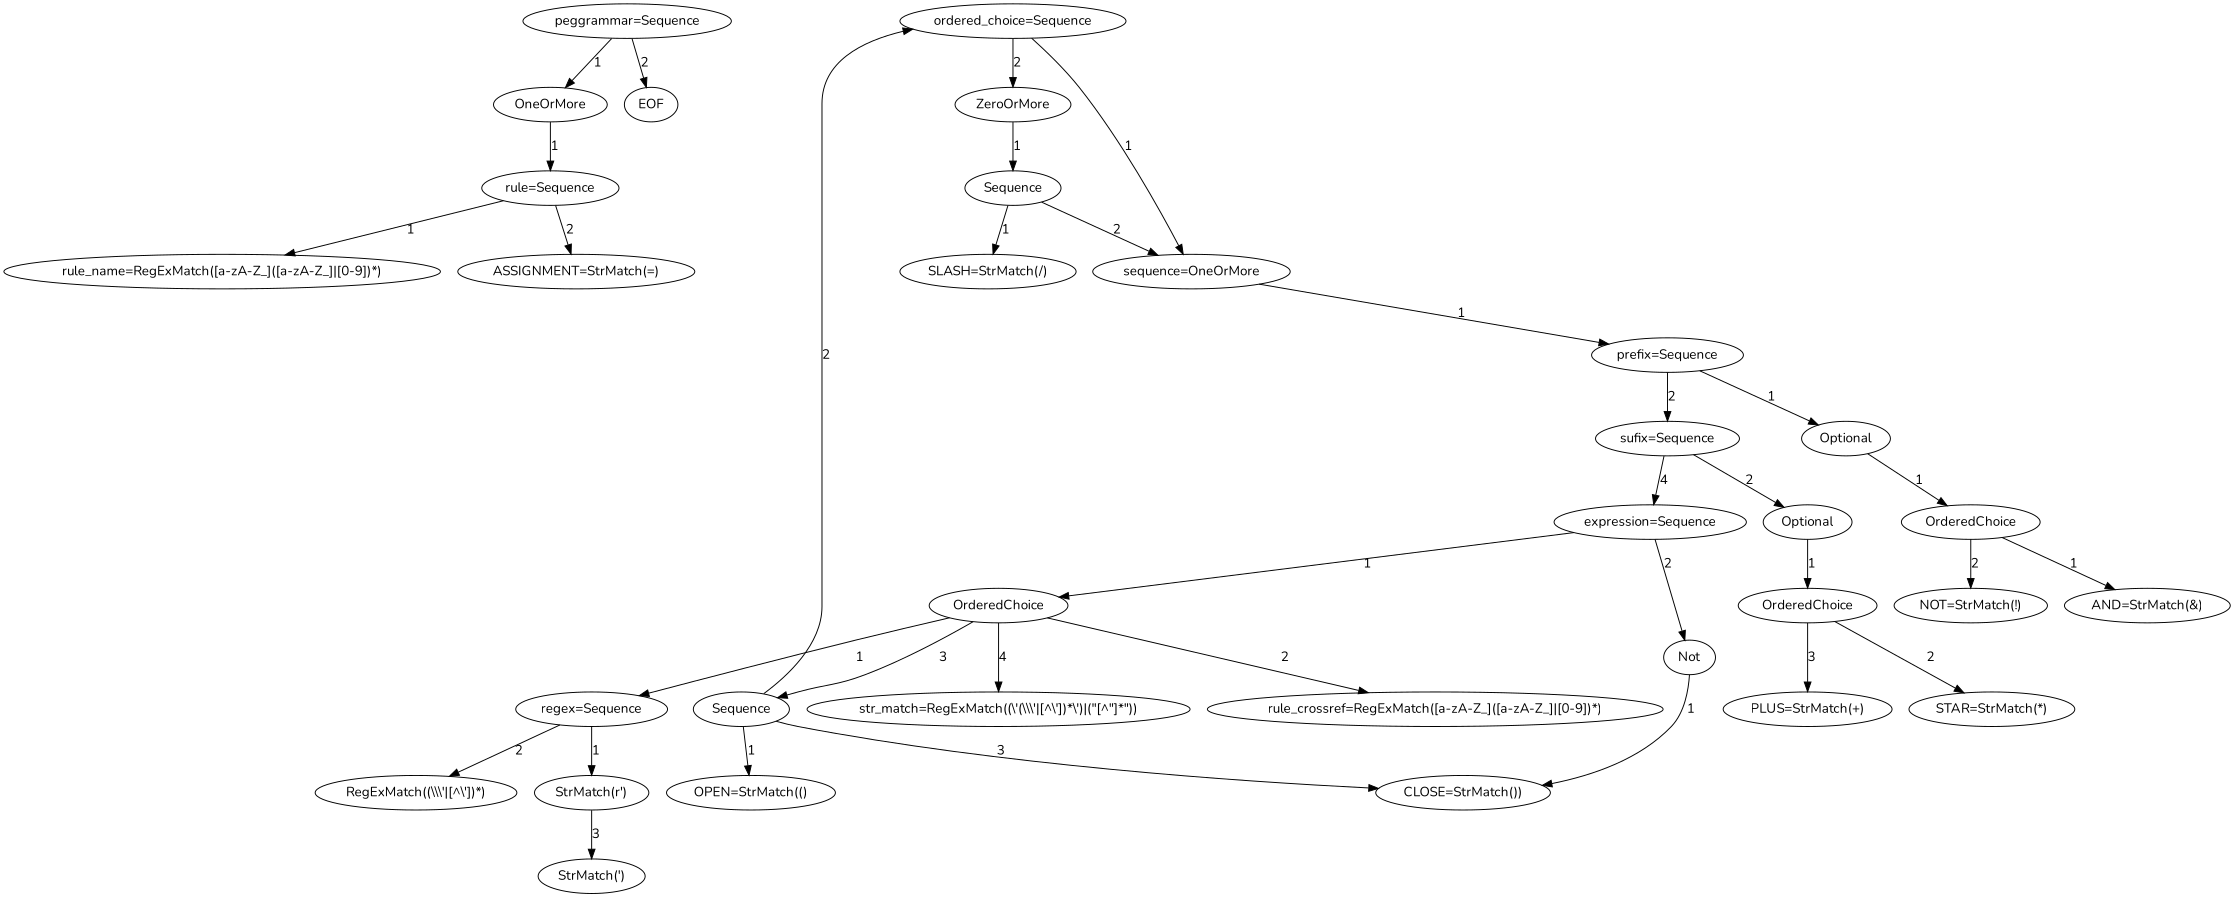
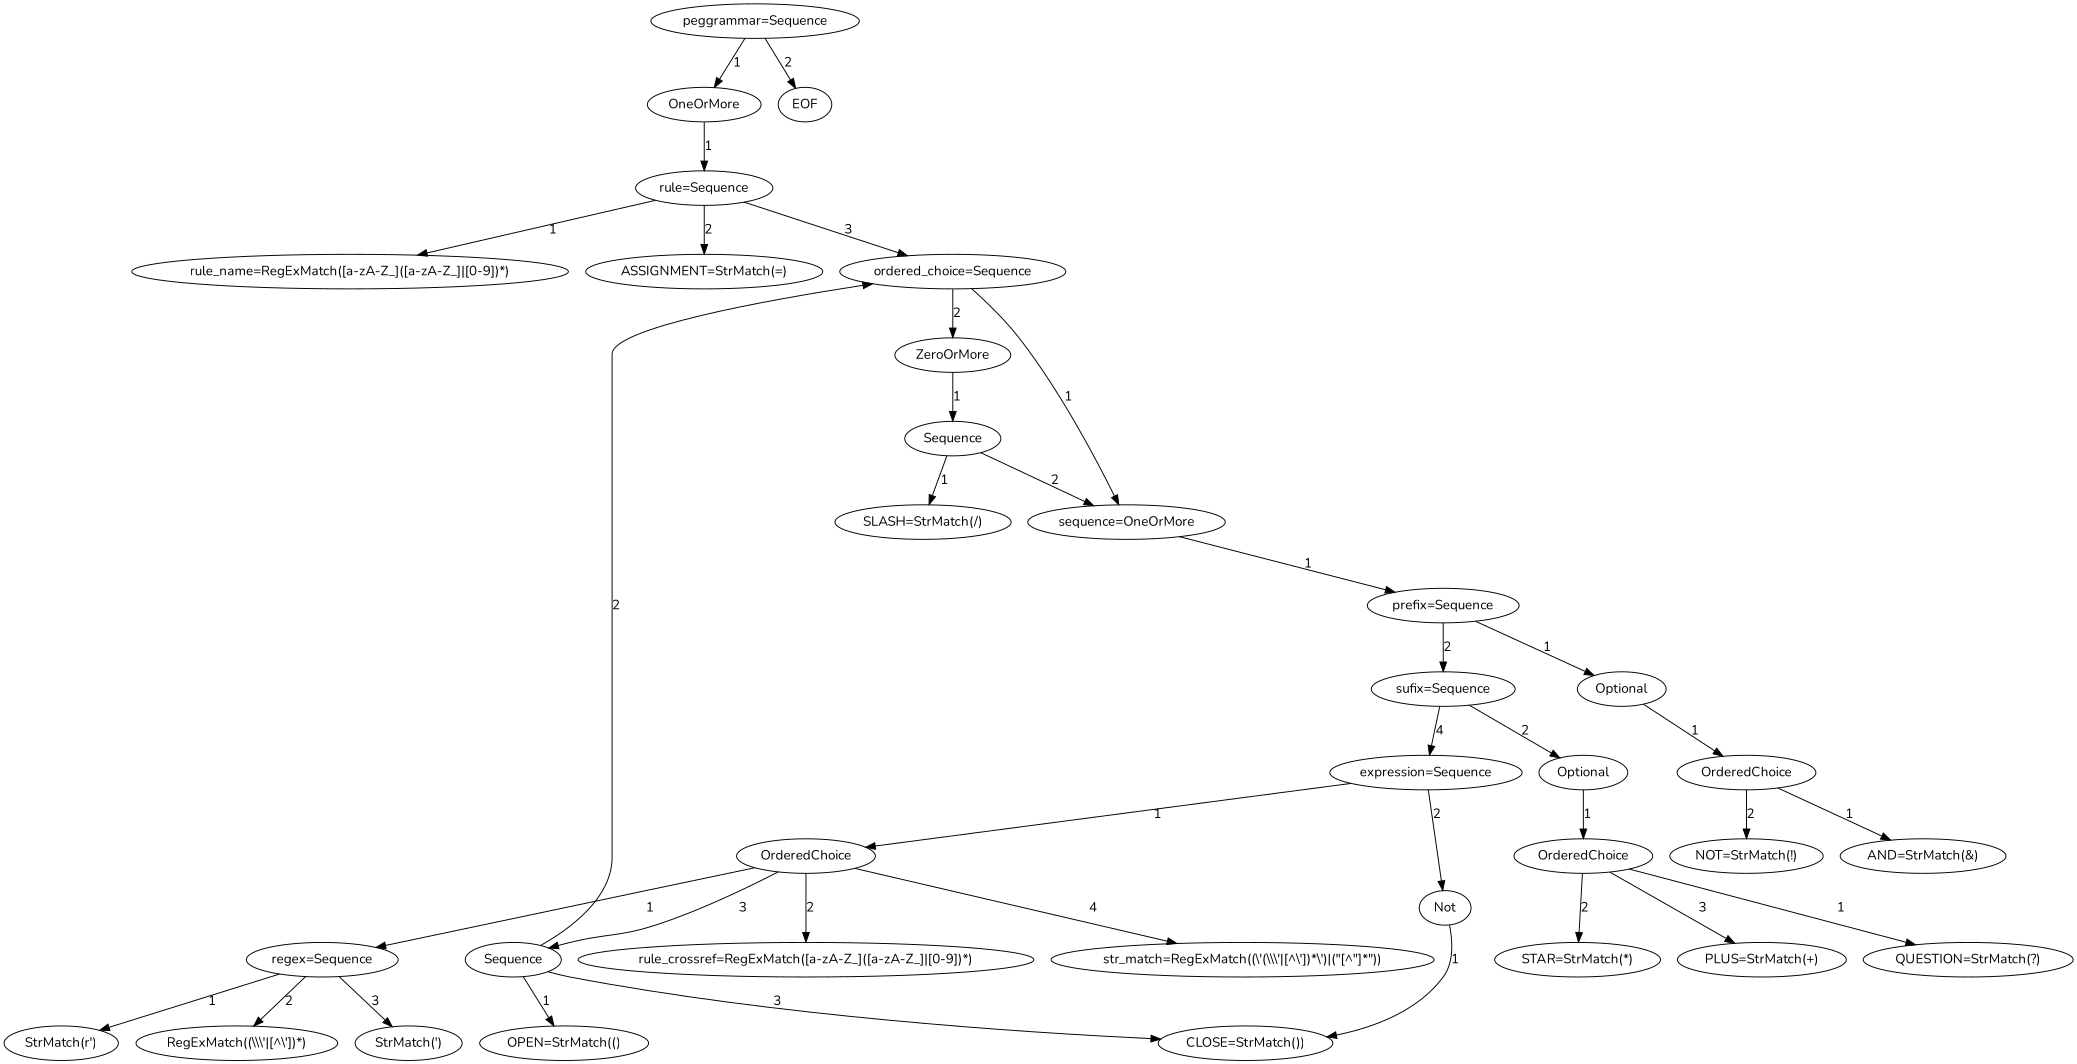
edge "rule=Sequence" -> "ordered_choice=Sequence": added, label "3"
edge "StrMatch(r')" -> "StrMatch(')": now "regex=Sequence" -> "StrMatch(')"
node "QUESTION=StrMatch(?)": added
